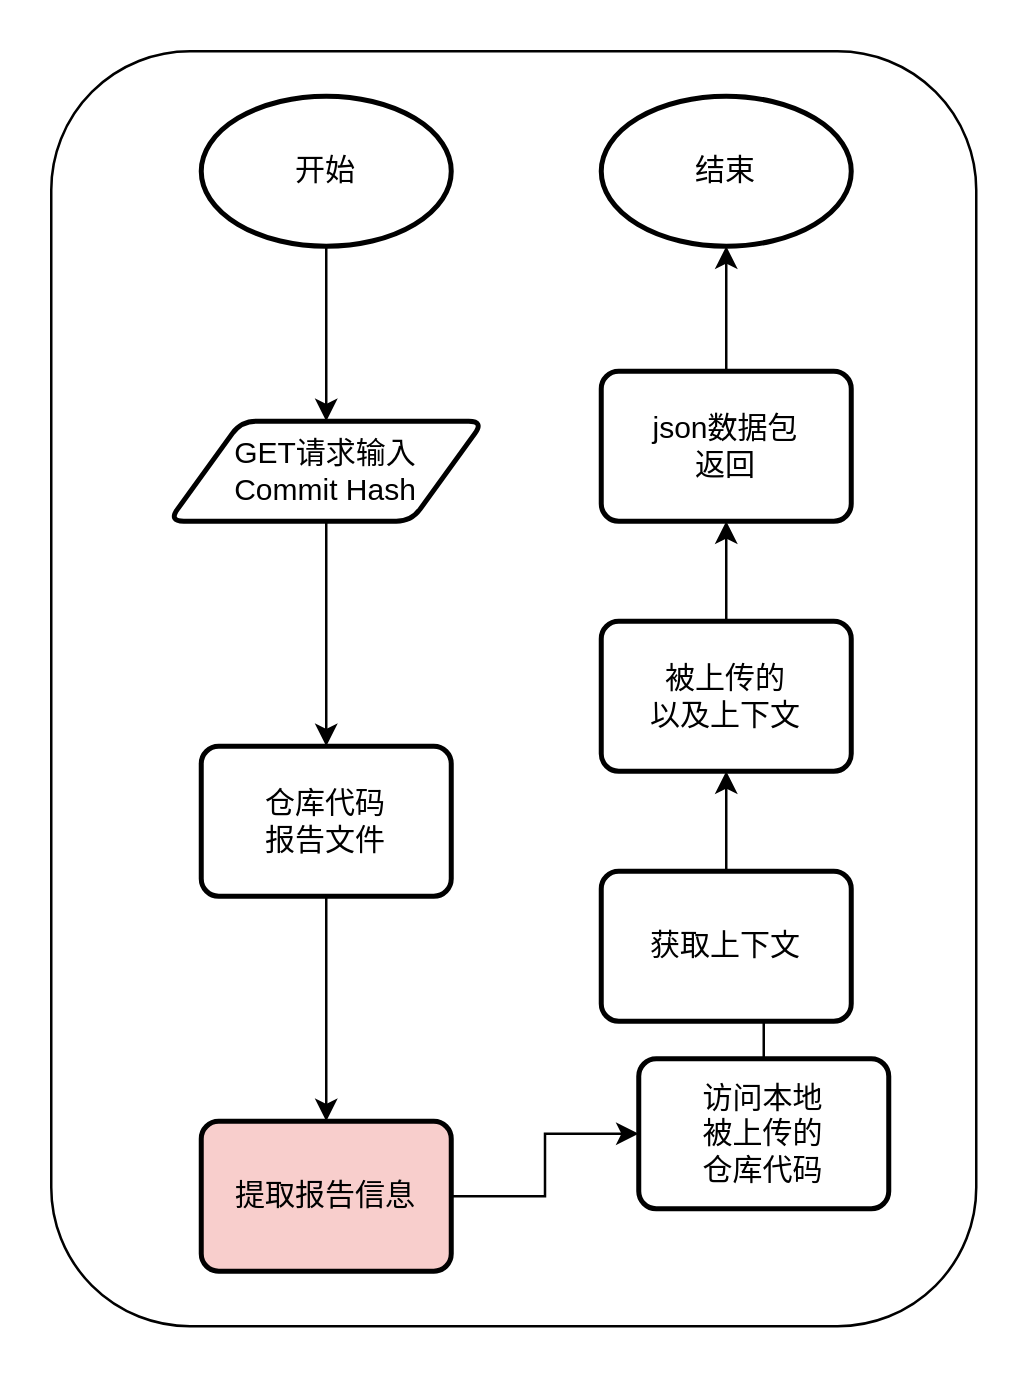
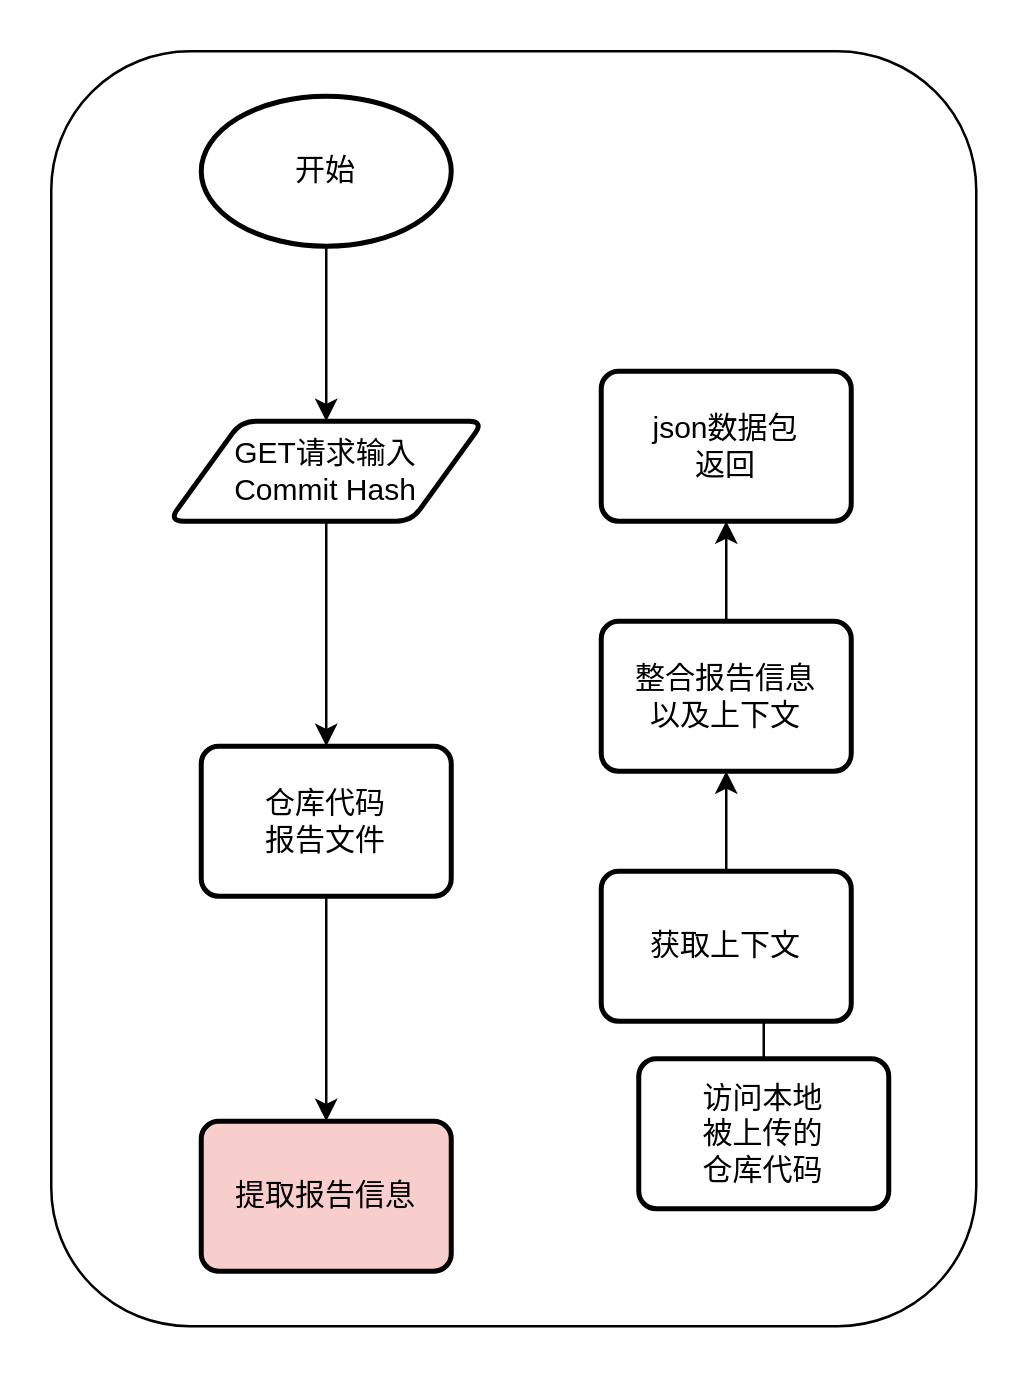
node "结束": removed
edge "json数据包 返回" -> "结束": removed
node "被上传的 以及上下文": label "被上传的 以及上下文" -> "整合报告信息 以及上下文"
edge "提取报告信息" -> "访问本地 被上传的 仓库代码": removed
